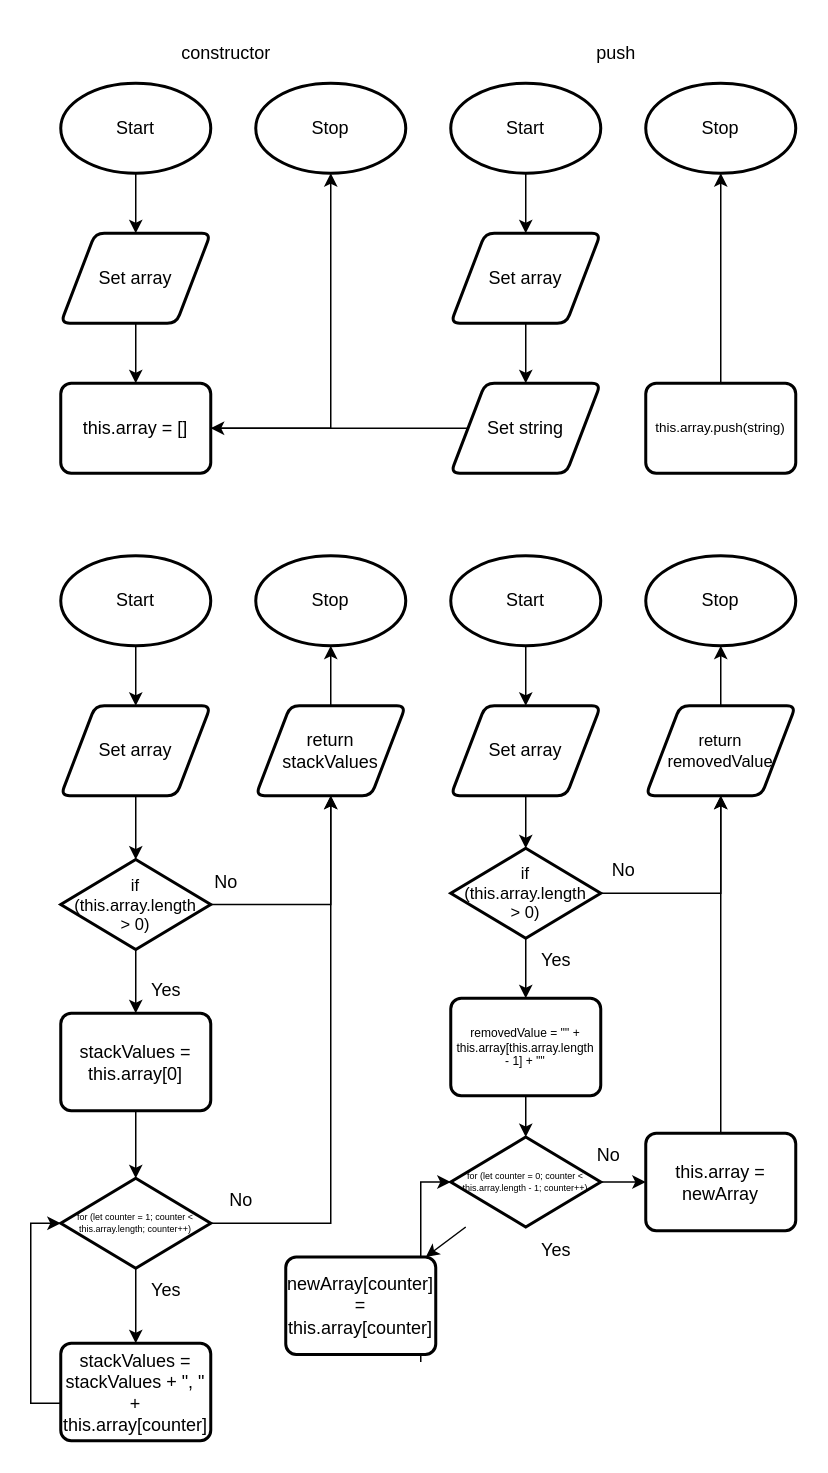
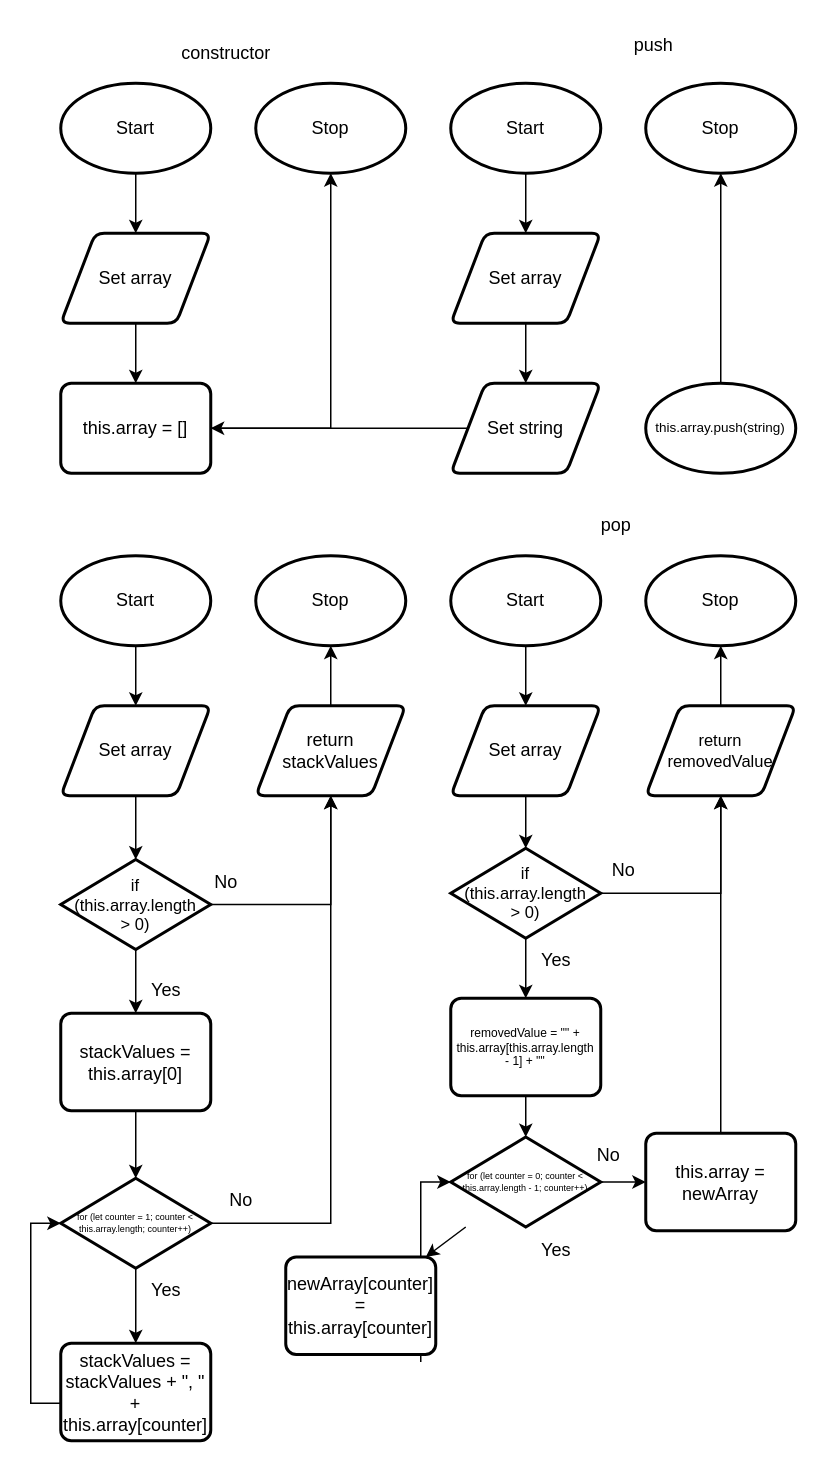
node "push": moved (616, 53) -> (653, 46)
node "this.array.push(string)": shape rounded rectangle -> ellipse
node "pop": added
